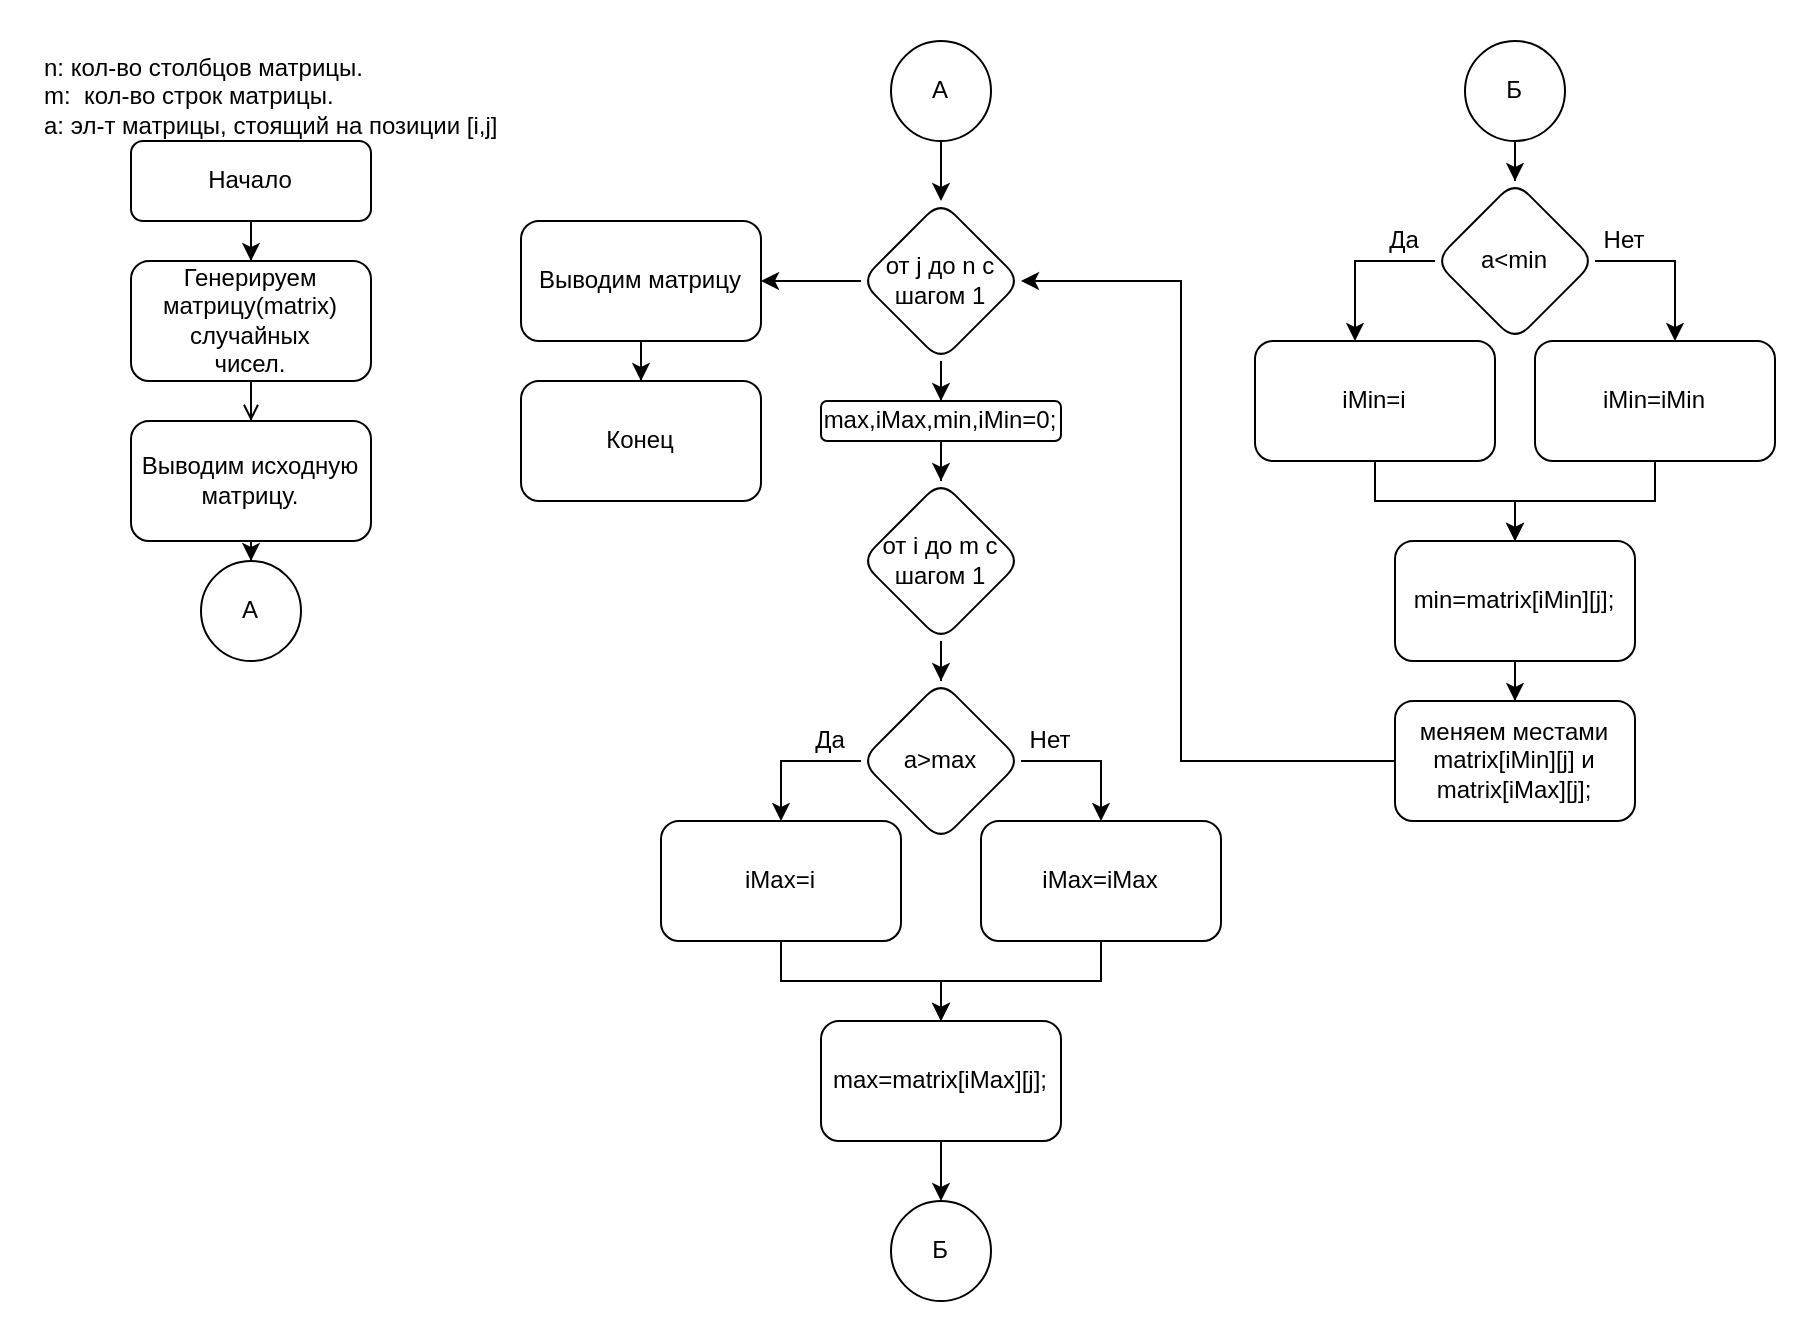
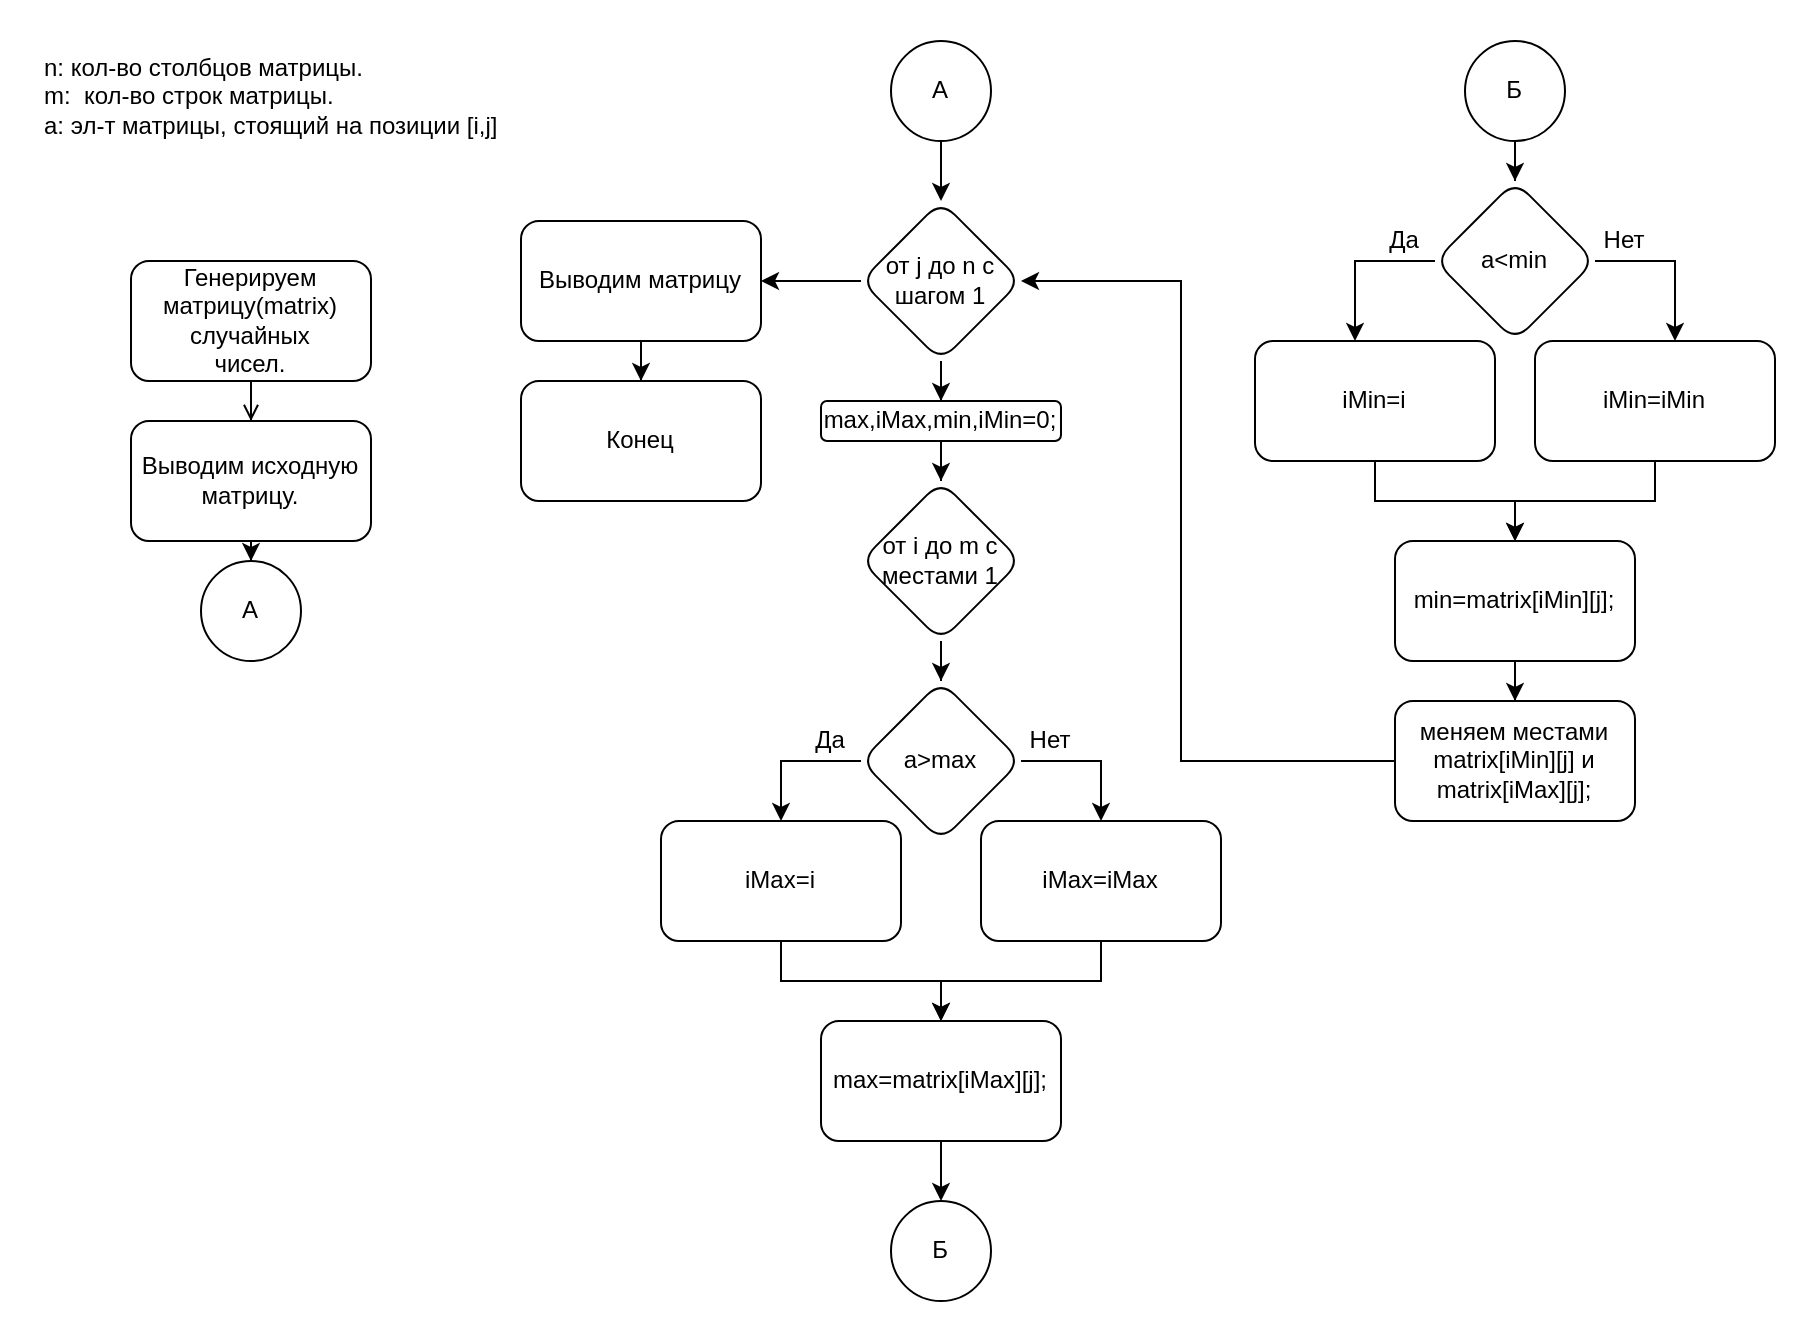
node "Начало": removed
edge "Начало" -> "Генерируем матрицу(matrix) случайных чисел.": removed
node "от i до m с шагом 1": label "от i до m с шагом 1" -> "от i до m с местами 1"
